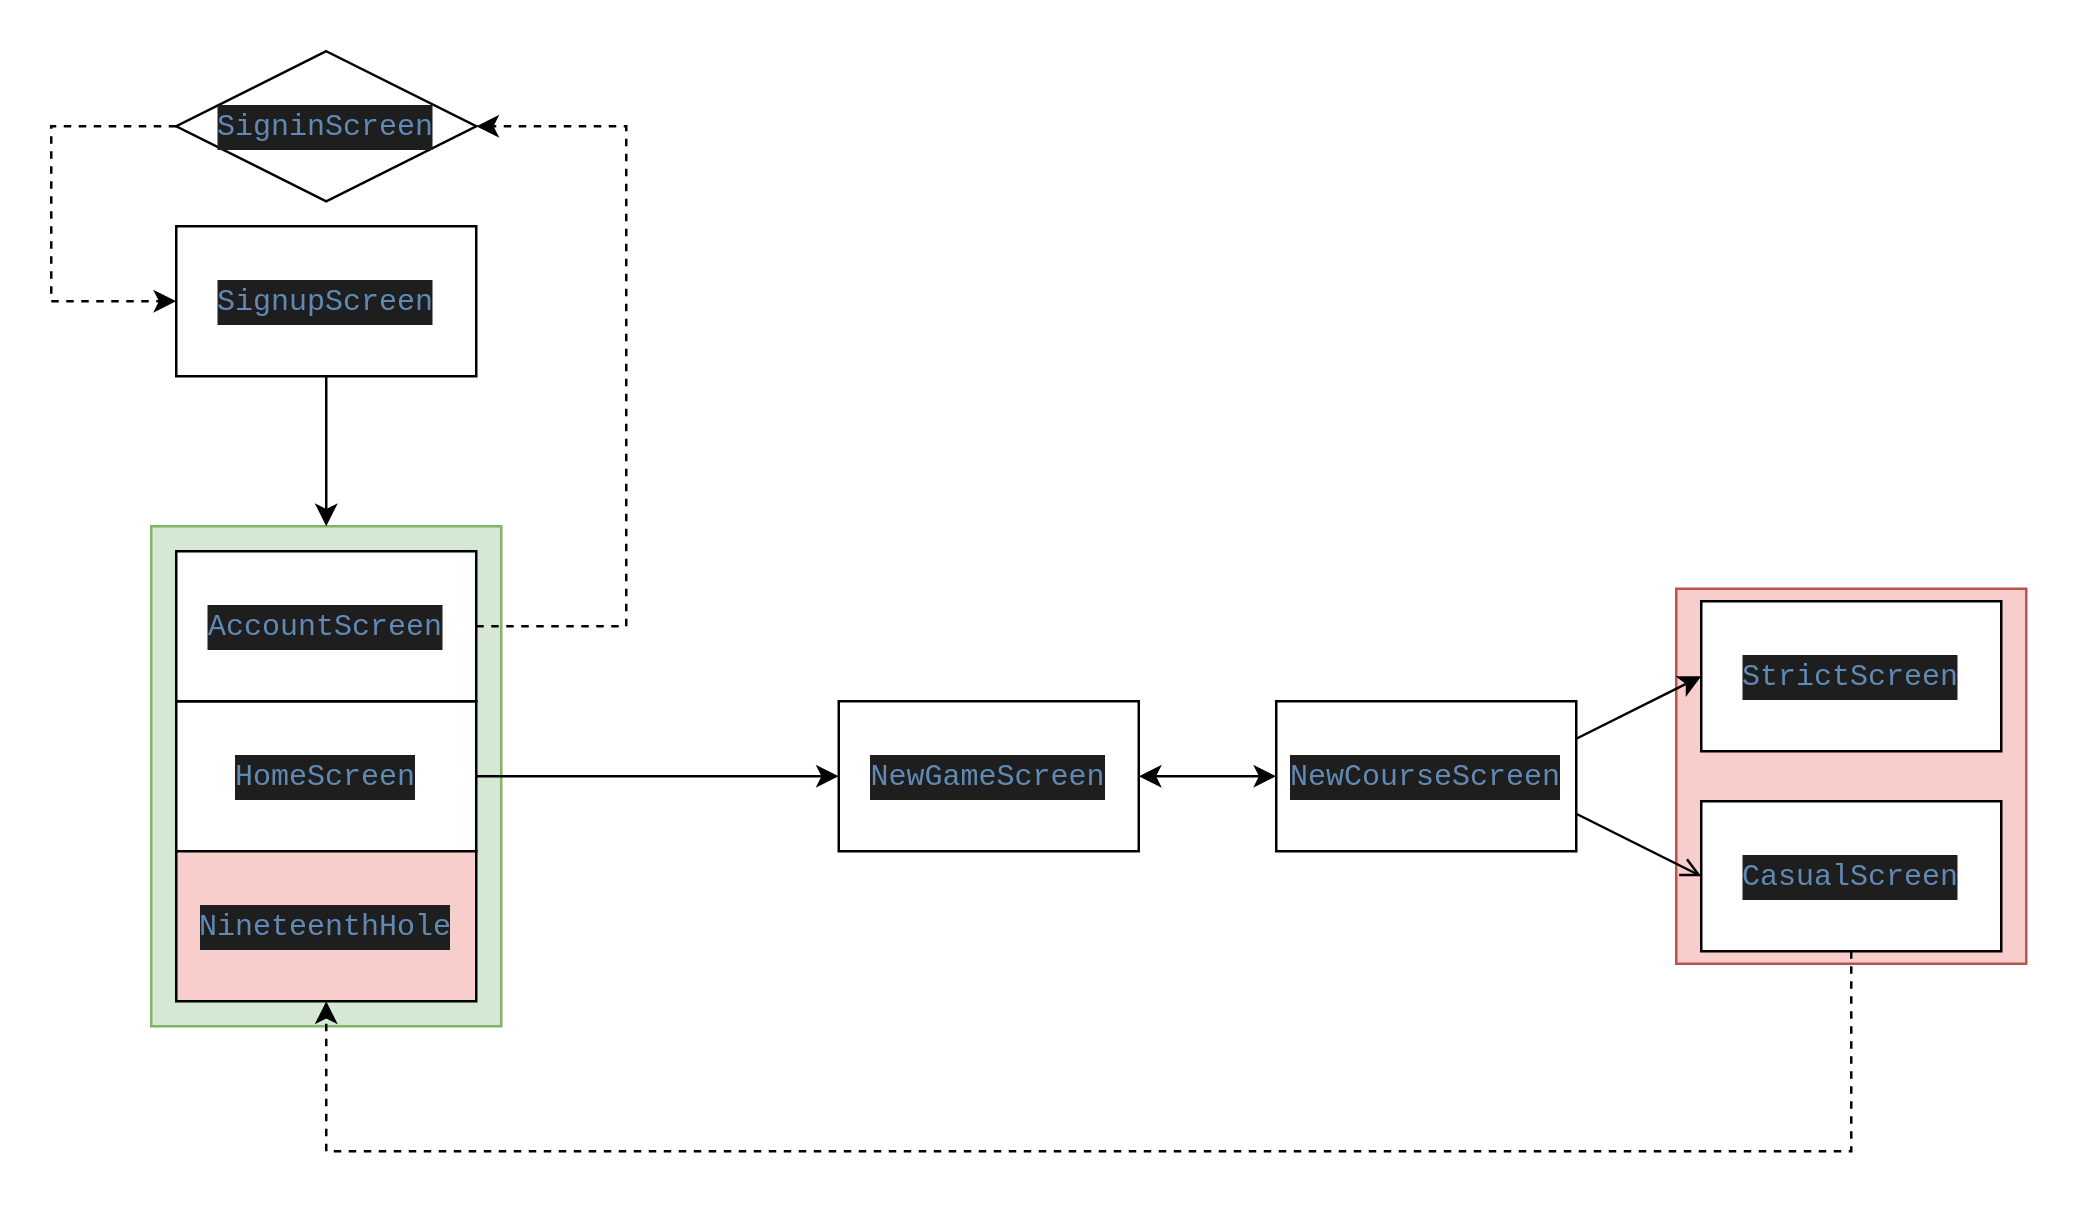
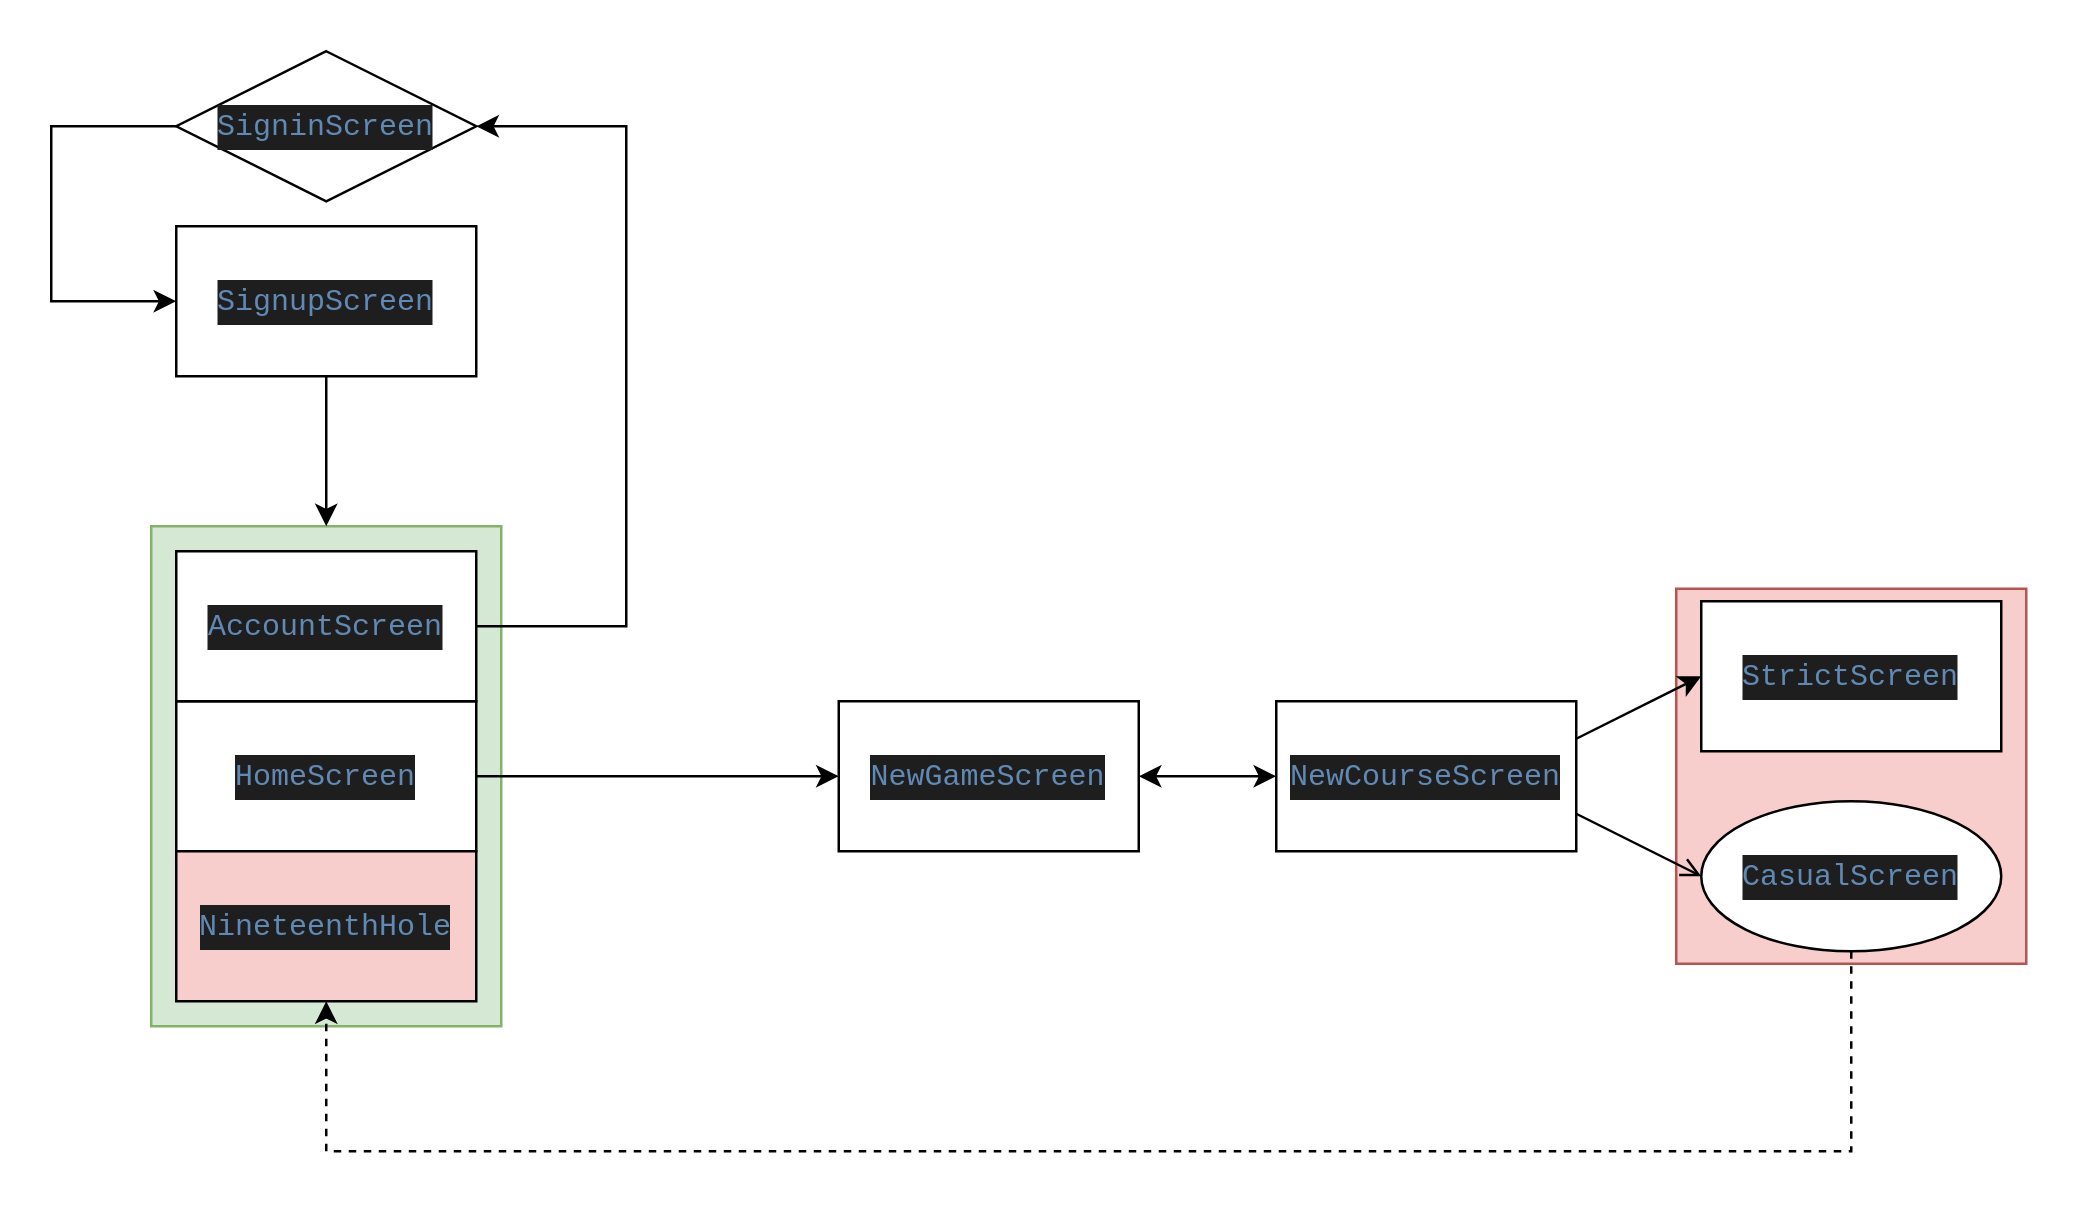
edge "SigninScreen" -> "SignupScreen": style dashed -> solid
edge "AccountScreen" -> "SigninScreen": style dashed -> solid
node "CasualScreen": shape rectangle -> ellipse
